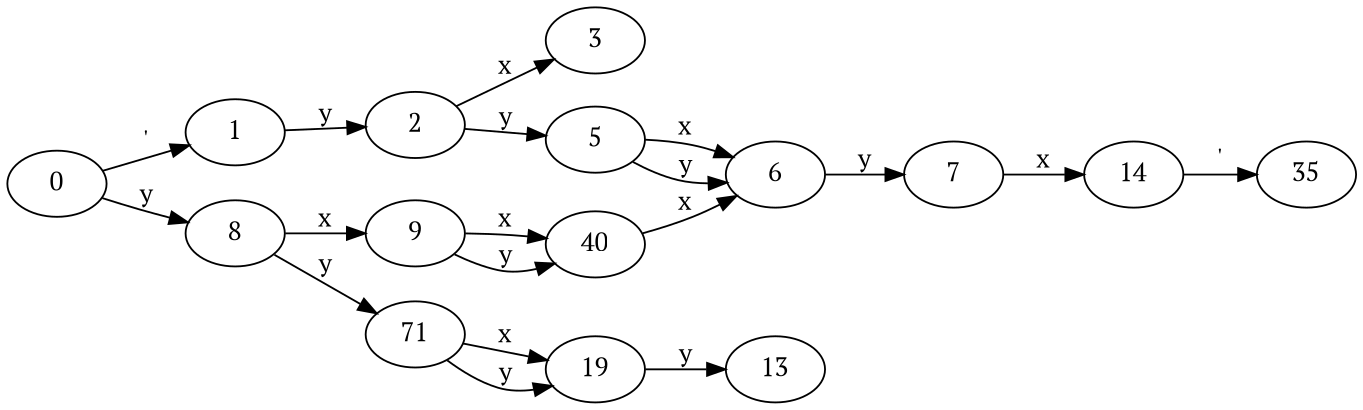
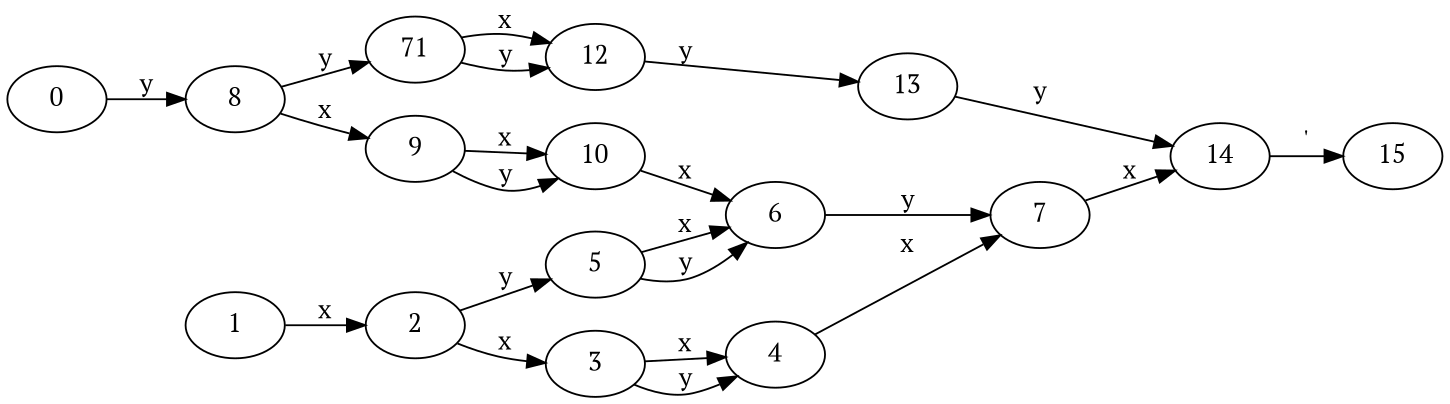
edge "1" -> "2": label "y" -> "x"
edge "13" -> "14": added, label "y"
edge "0" -> "1": removed, label "'"
node "35": label "35" -> "15"
node "40": label "40" -> "10"
node "4": added
node "19": label "19" -> "12"
